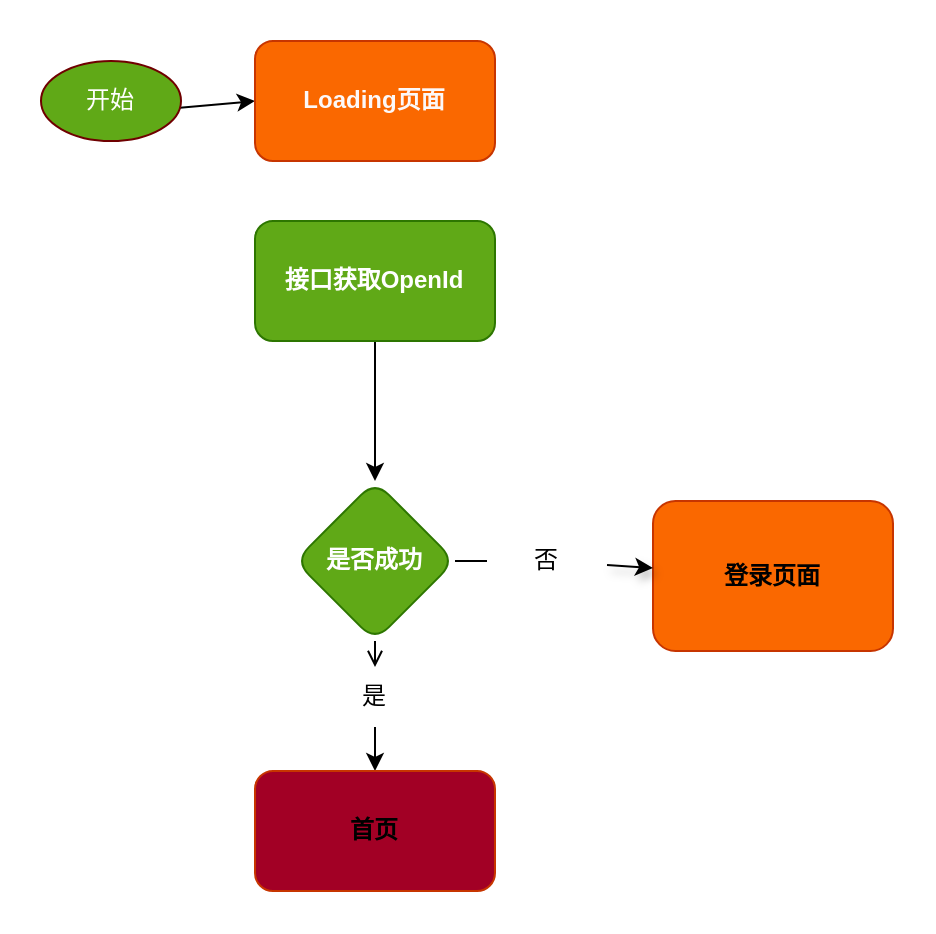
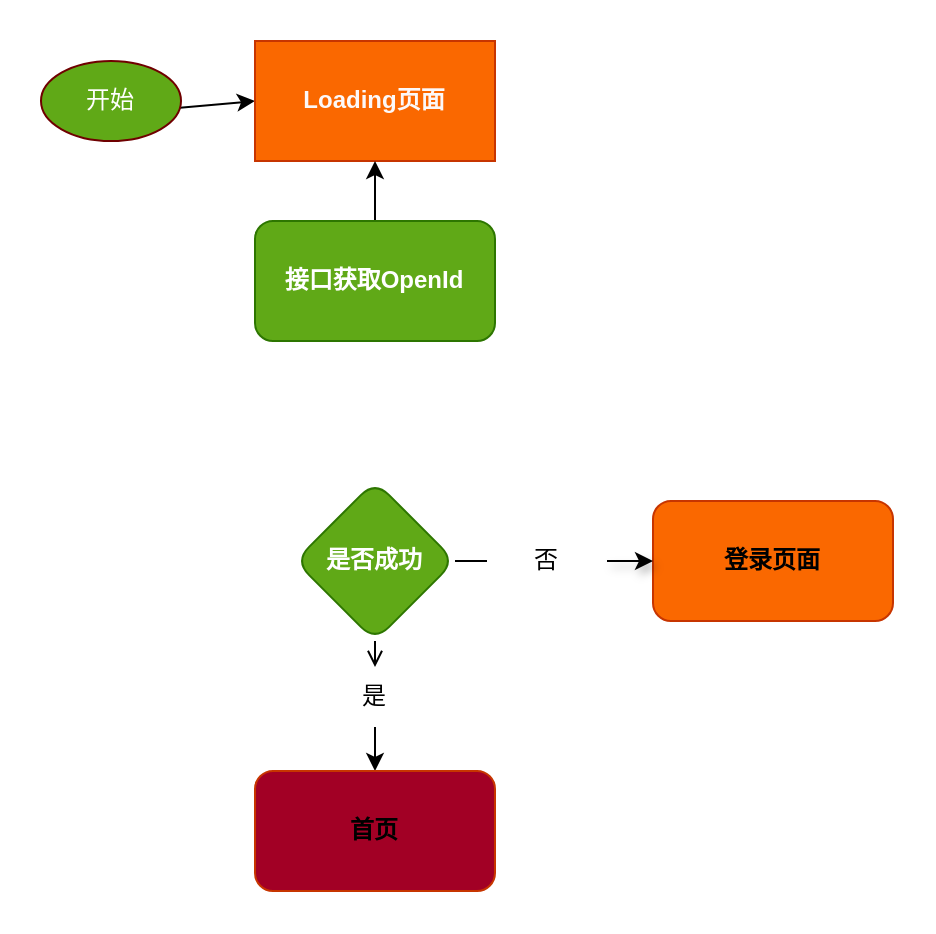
node "Loading页面": shape rounded rectangle -> rectangle
edge "接口获取OpenId" -> "是否成功": now "接口获取OpenId" -> "Loading页面"
node "登录页面": size 240x150 -> 240x120
